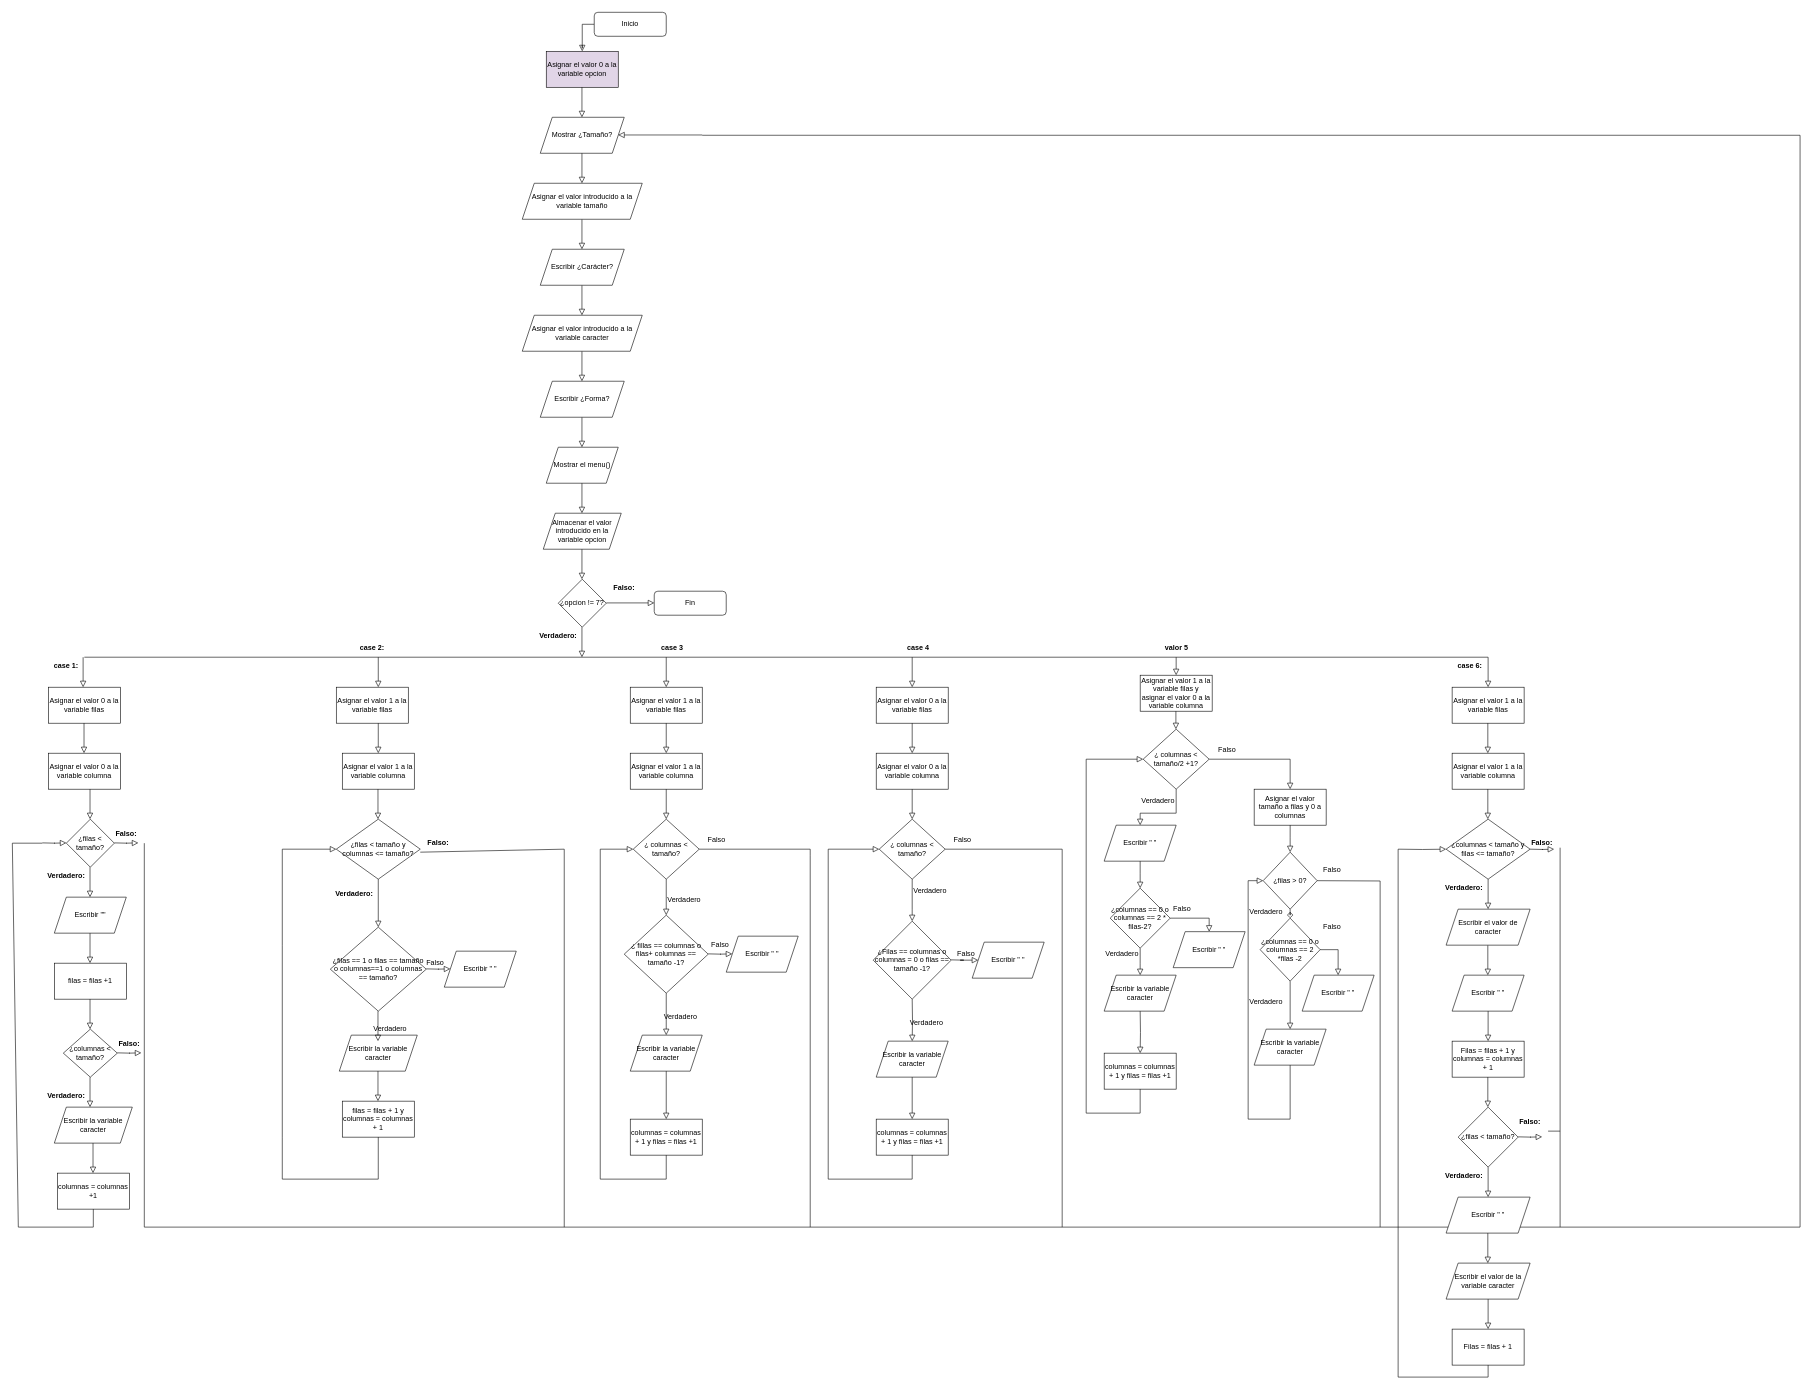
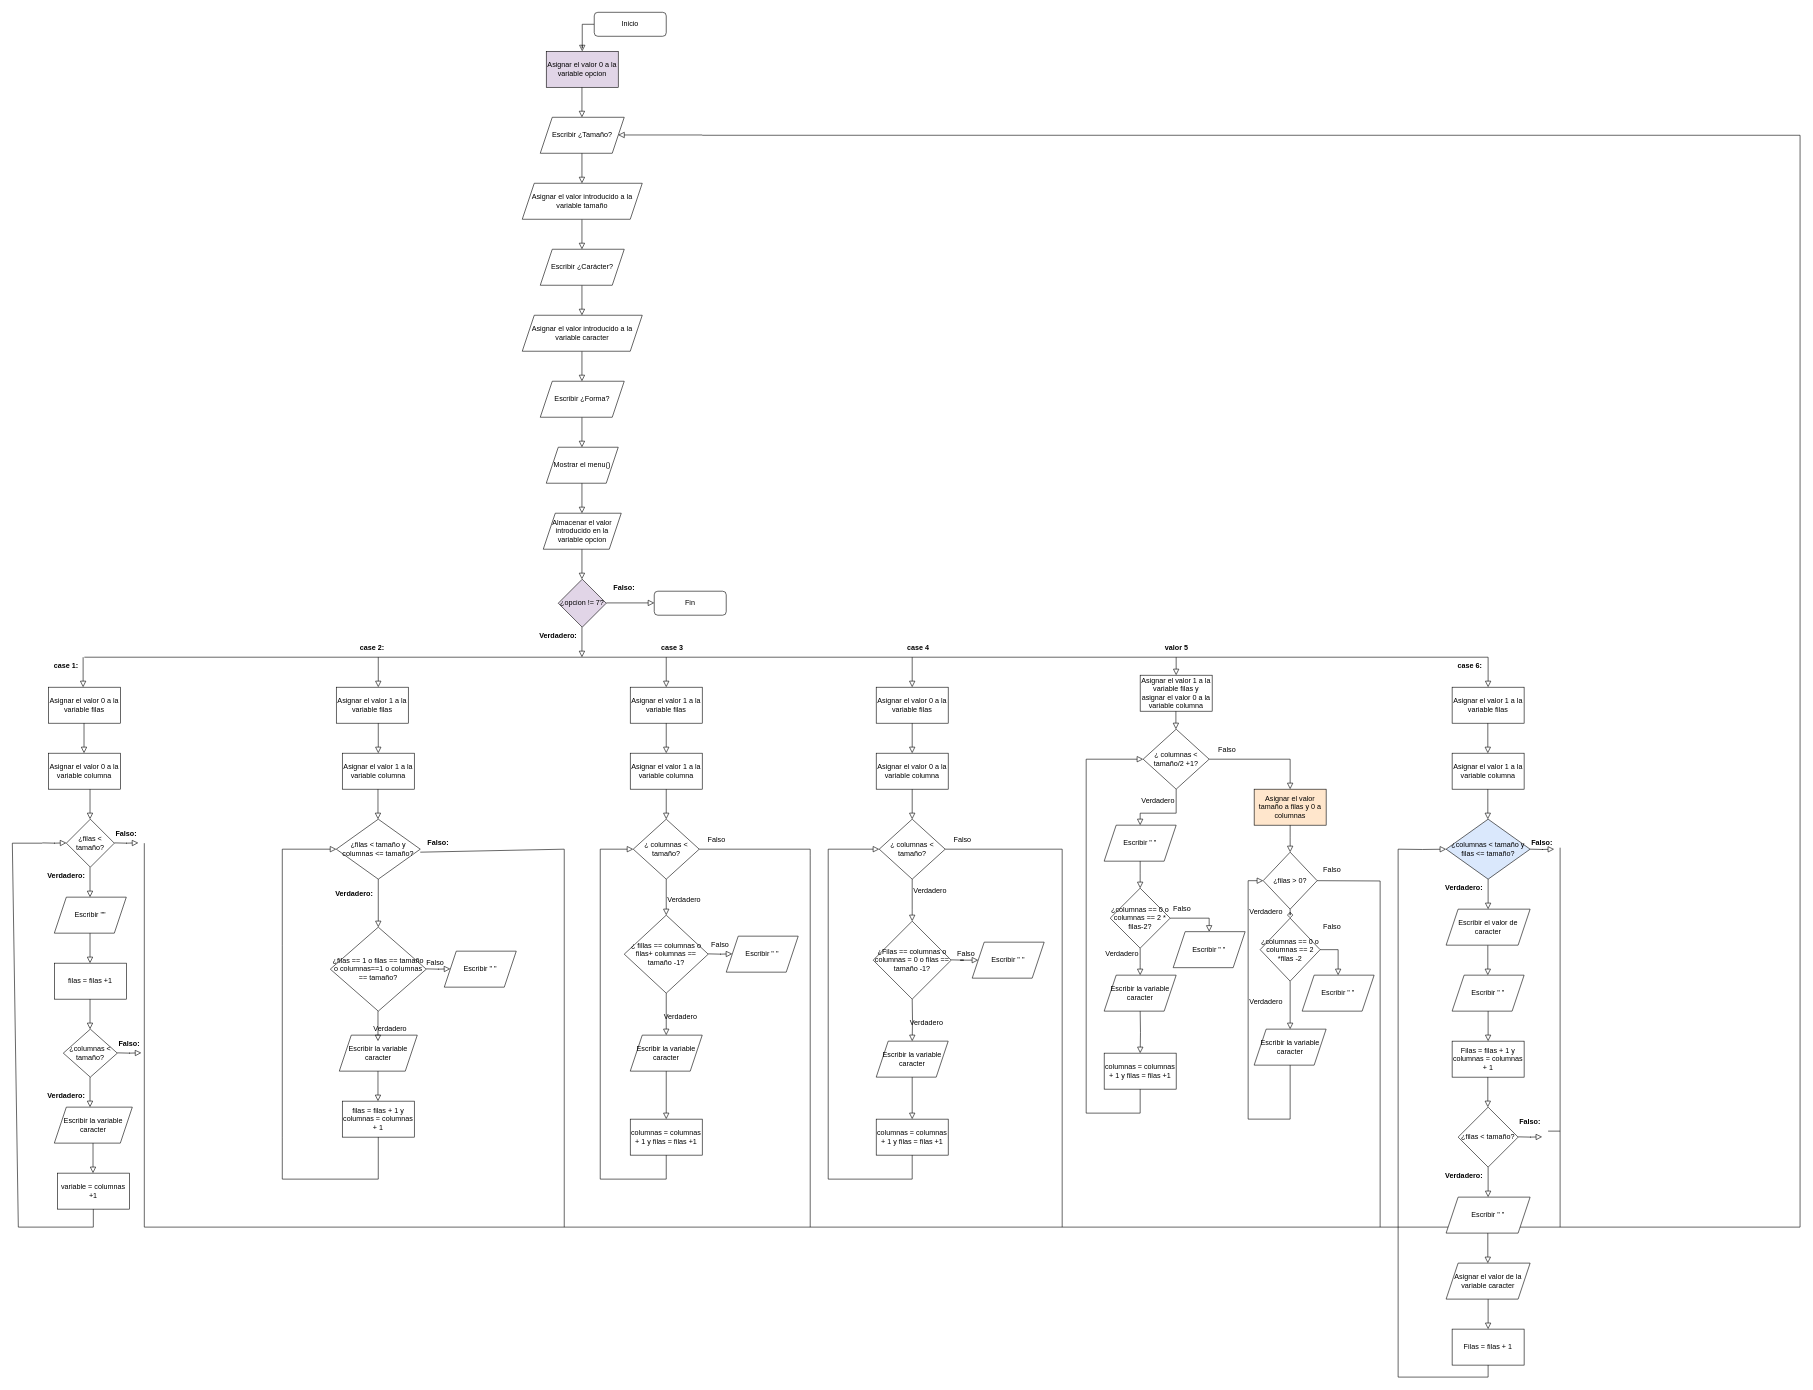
node "Mostrar ¿Tamaño?": label "Mostrar ¿Tamaño?" -> "Escribir ¿Tamaño?"
node "¿opcion != 7?": fillcolor #ffffff -> #e1d5e7
node "Asignar el valor tamaño a filas y 0 a columnas": fillcolor #ffffff -> #ffe6cc
node "¿columnas < tamaño y filas <= tamaño?": fillcolor #ffffff -> #dae8fc
node "columnas = columnas +1": label "columnas = columnas +1" -> "variable = columnas +1"
node "Escribir el valor de la variable caracter": label "Escribir el valor de la variable caracter" -> "Asignar el valor de la variable caracter"
